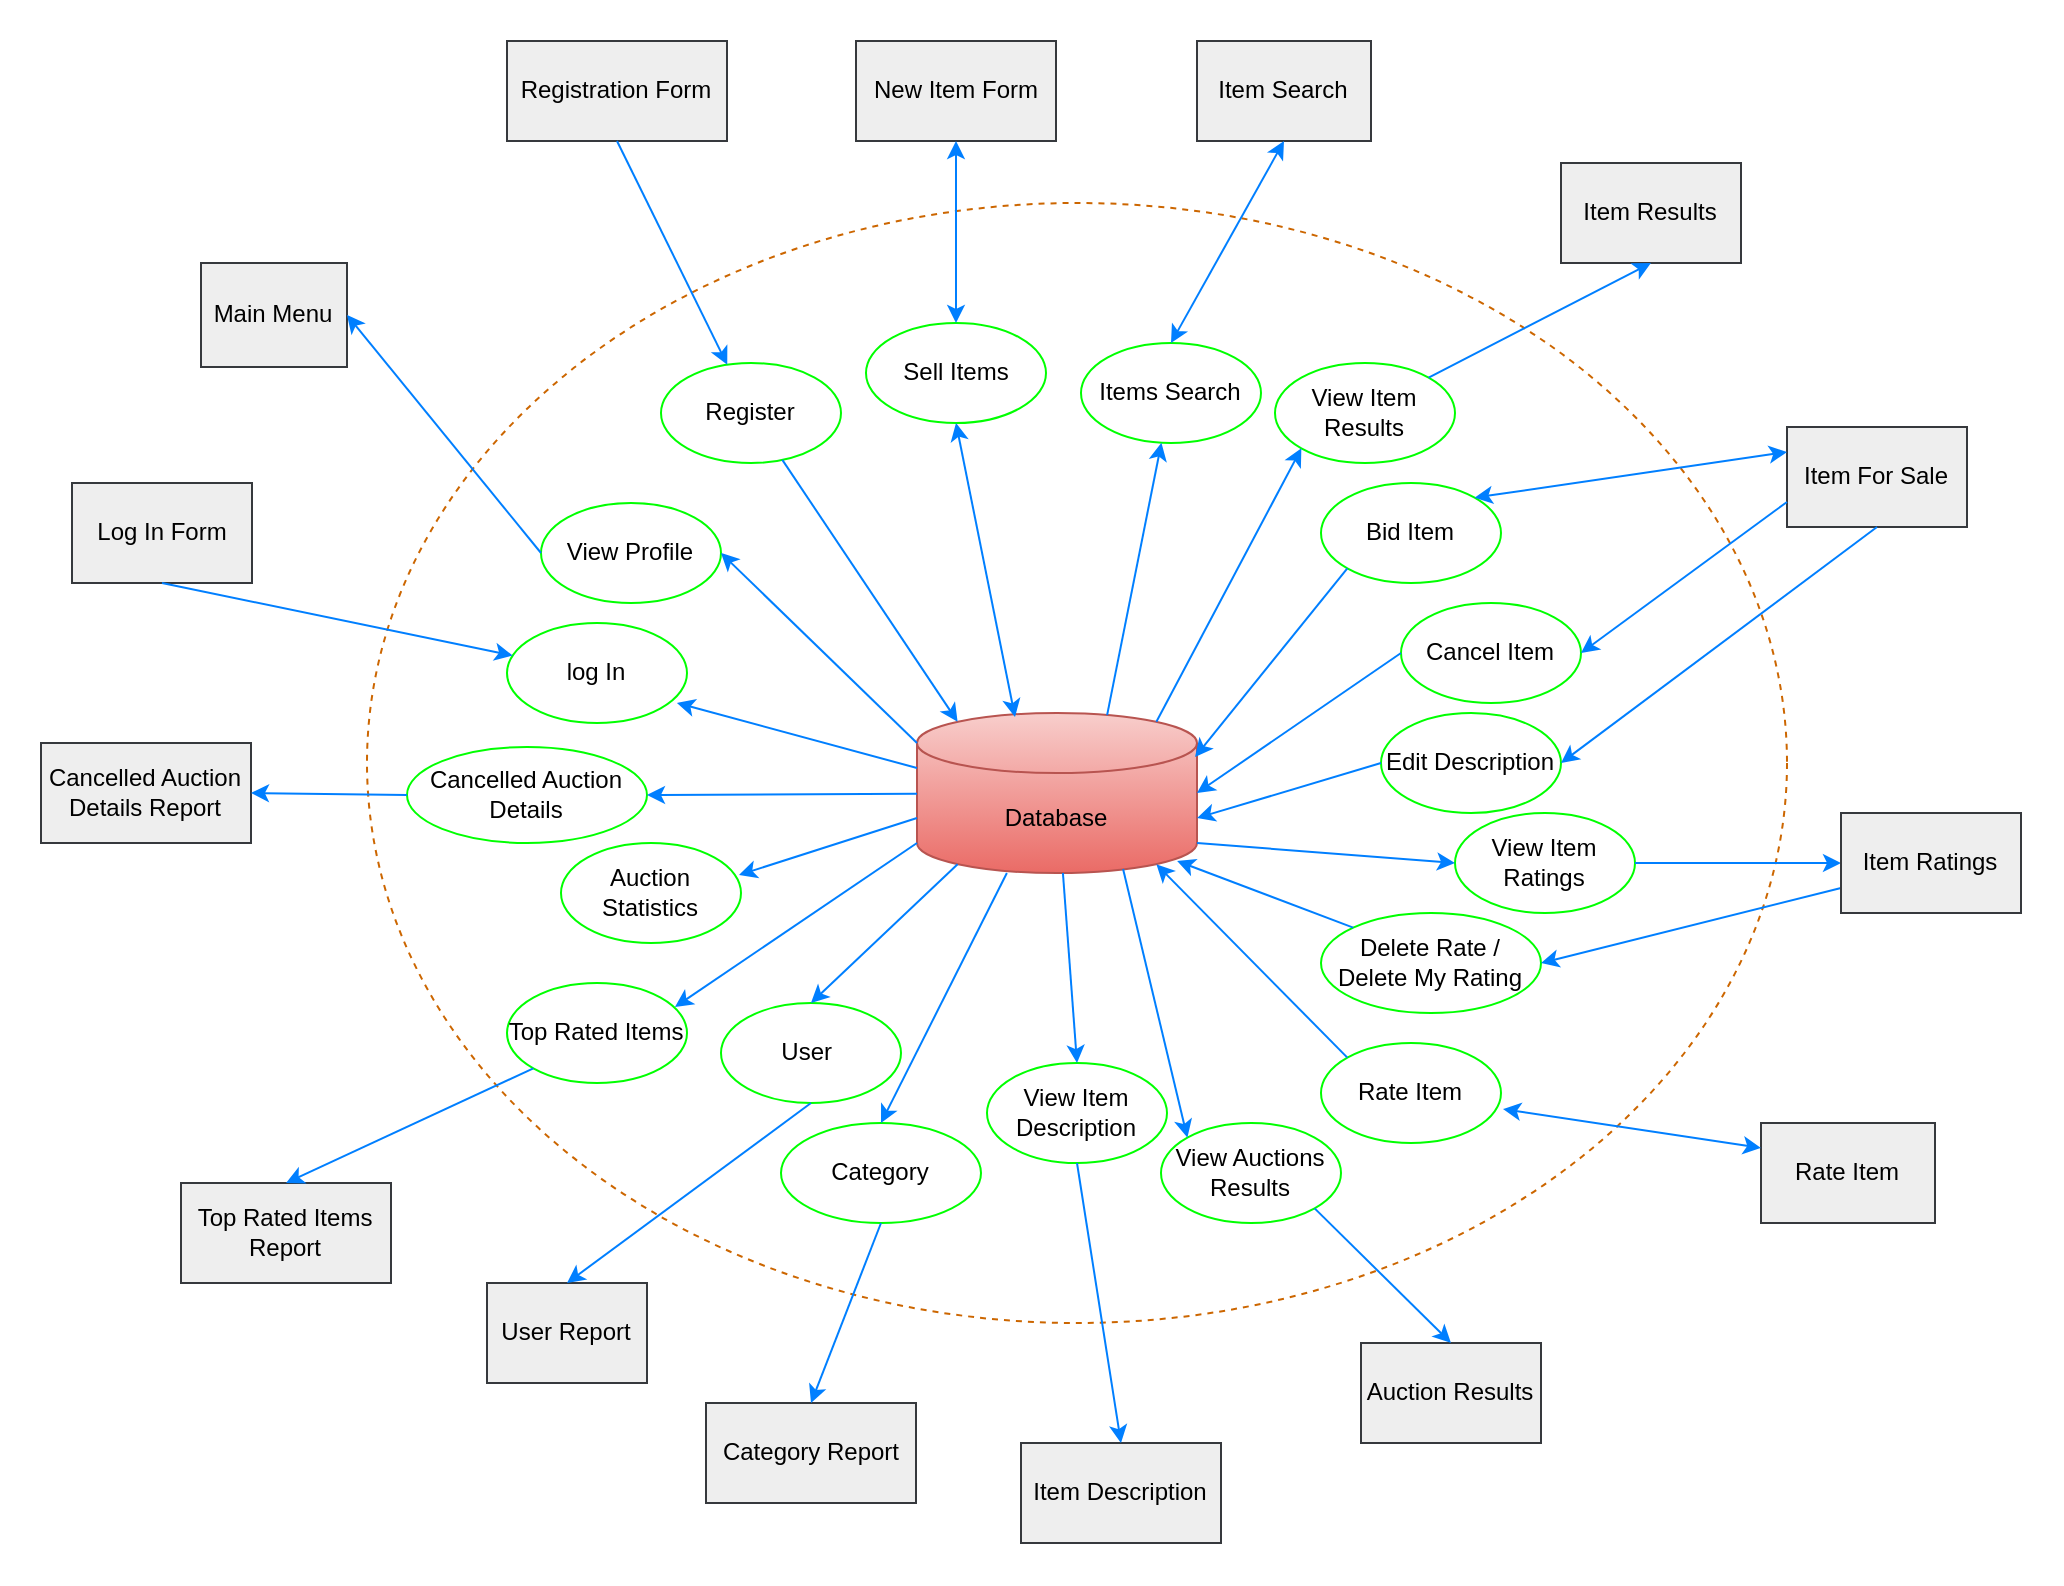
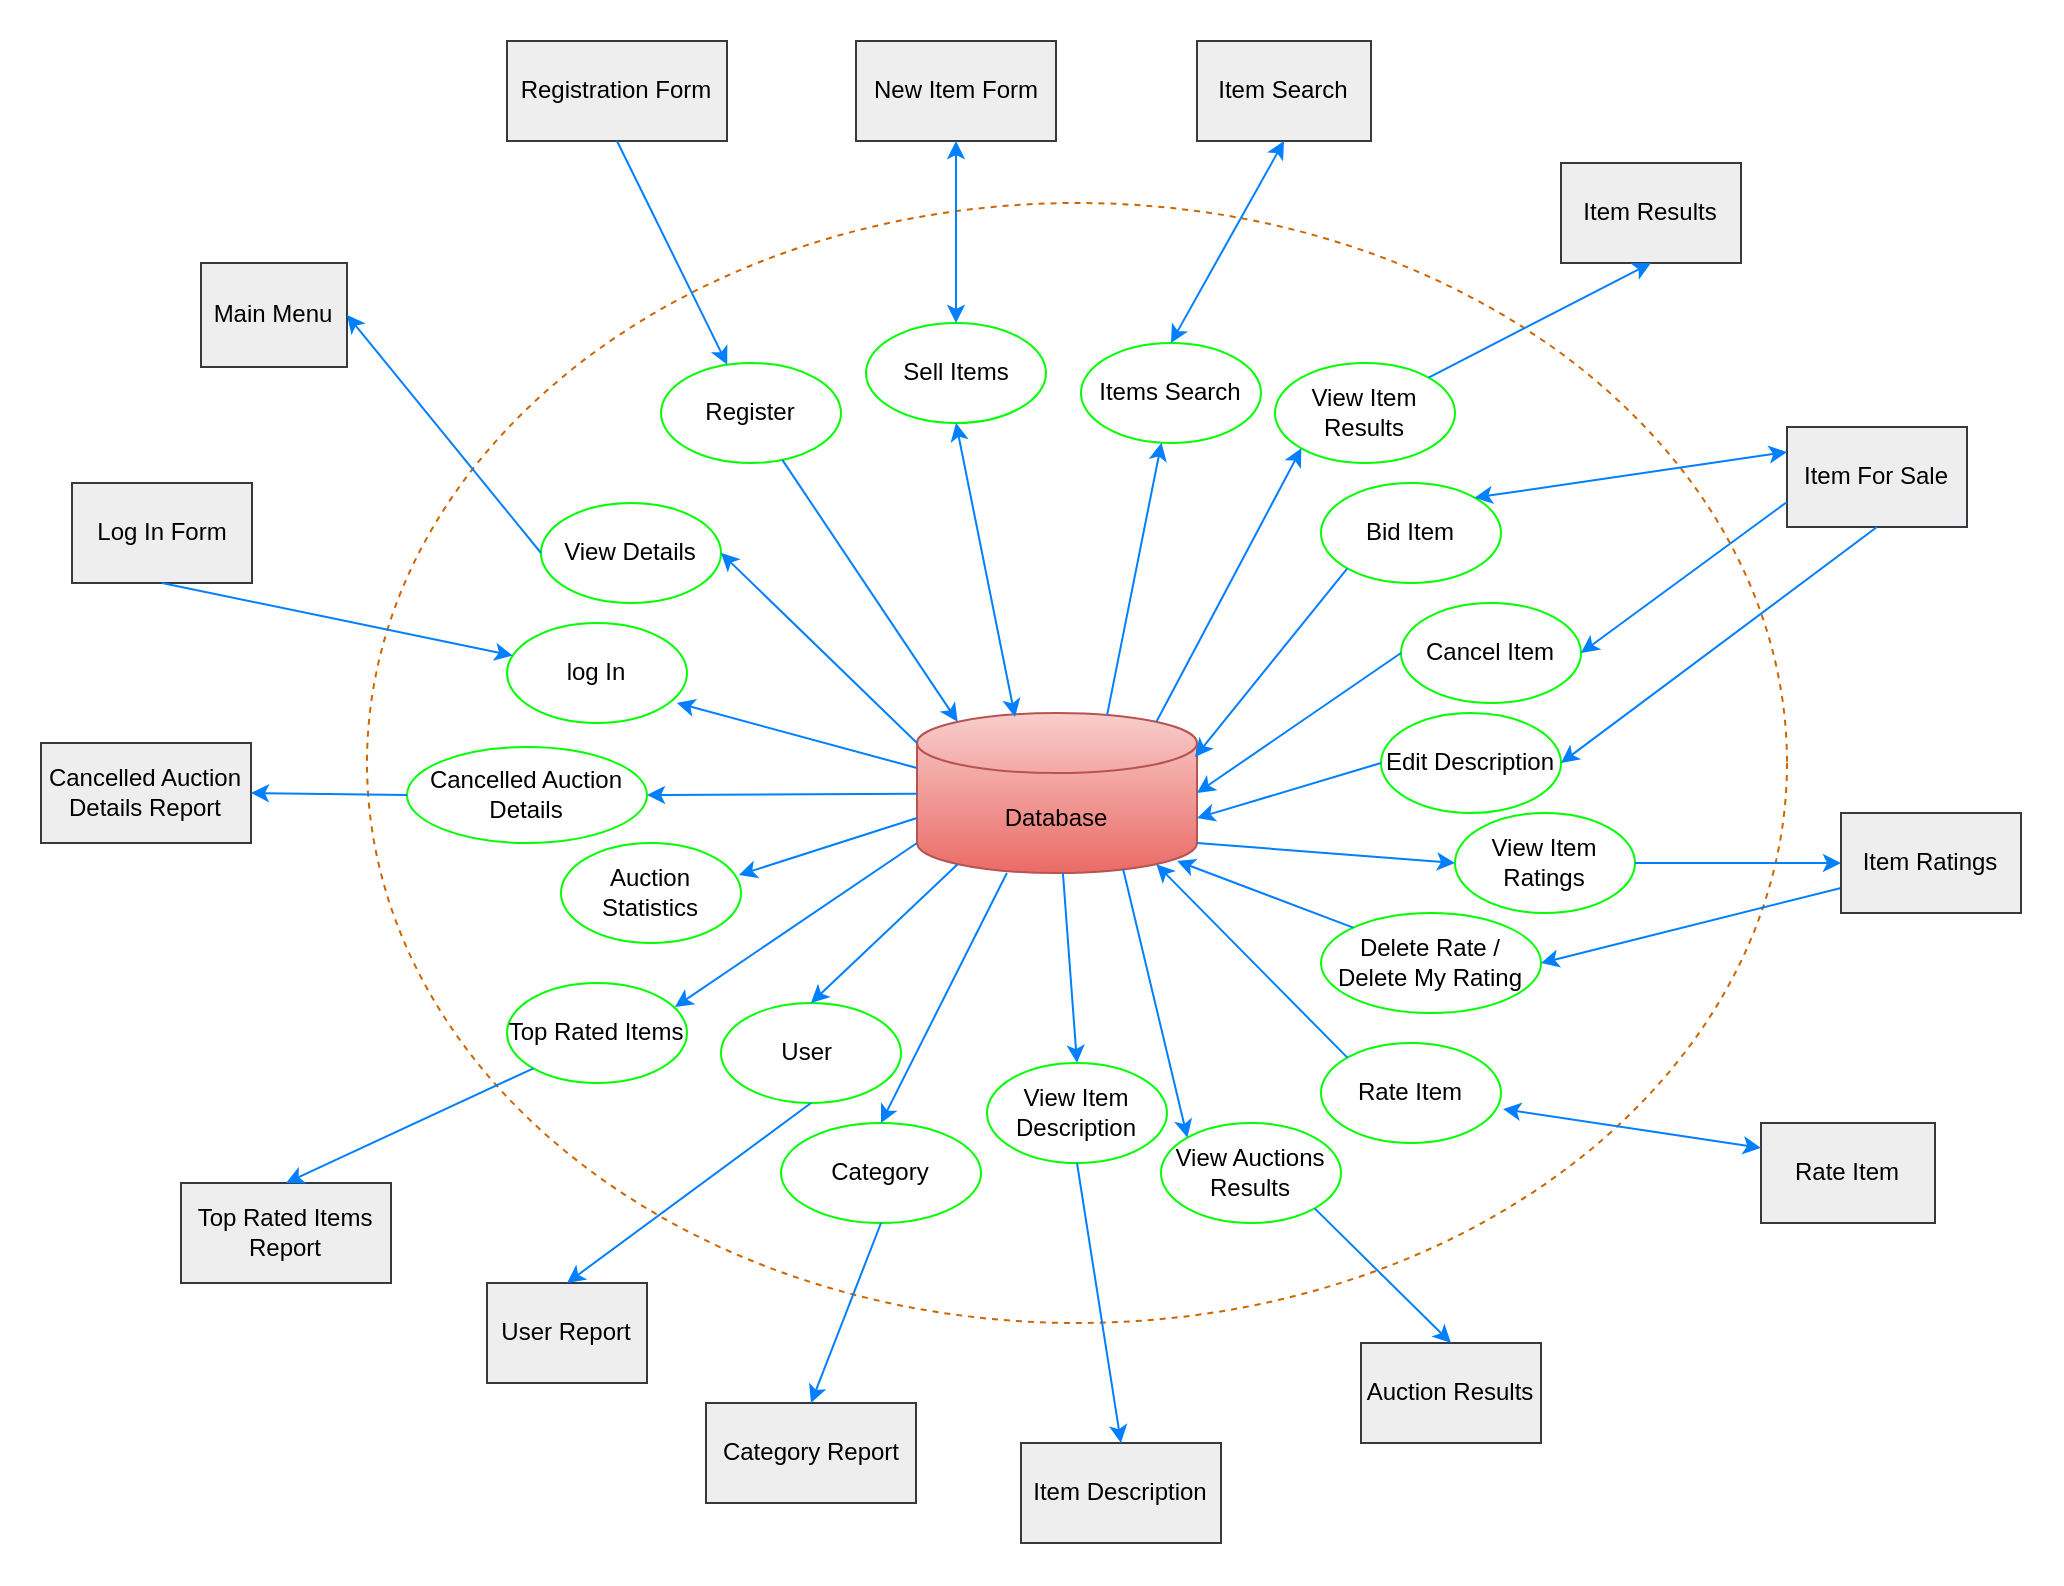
node "View Profile": label "View Profile" -> "View Details"
